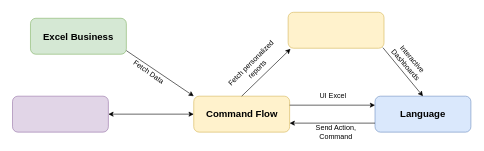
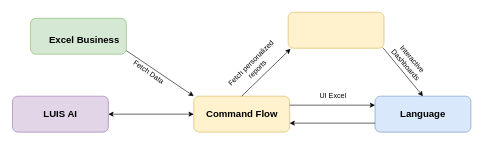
node "Excel Business": moved (78, 36) -> (84, 39)
node "LUIS AI": added
node "Send Action, Command": removed
